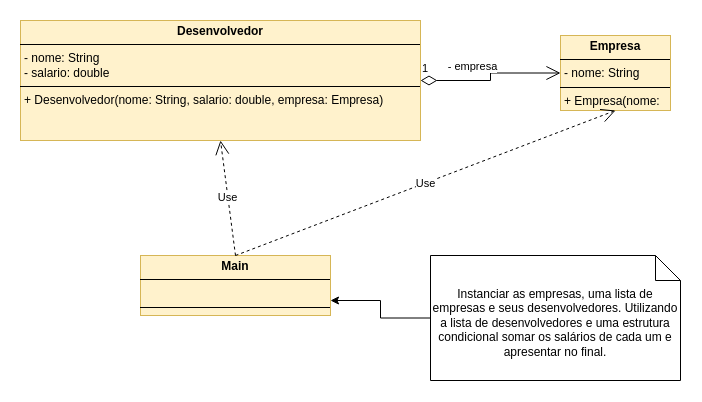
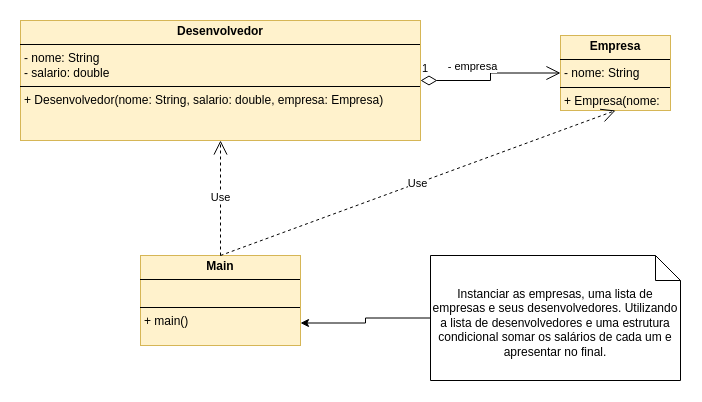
node "Main + main()": size 190x60 -> 160x90
